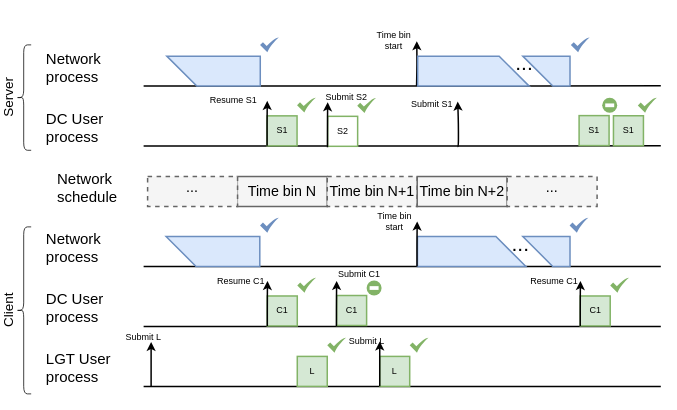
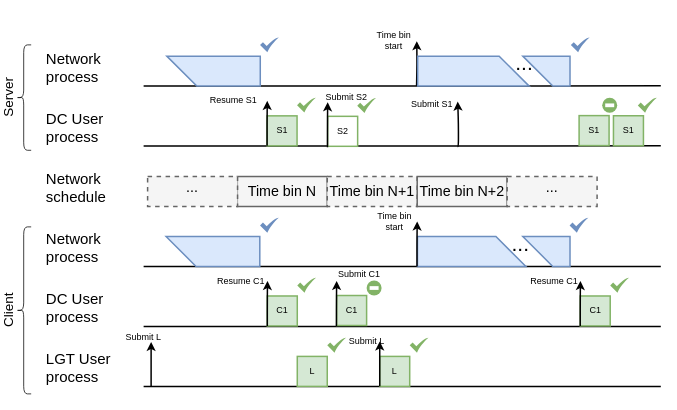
node "Network schedule": moved (95, 188) -> (84, 188)
